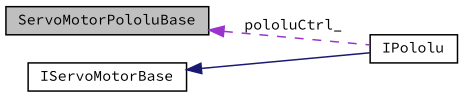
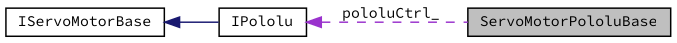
edge "IPololu" -> "ServoMotorPololuBase": reversed
